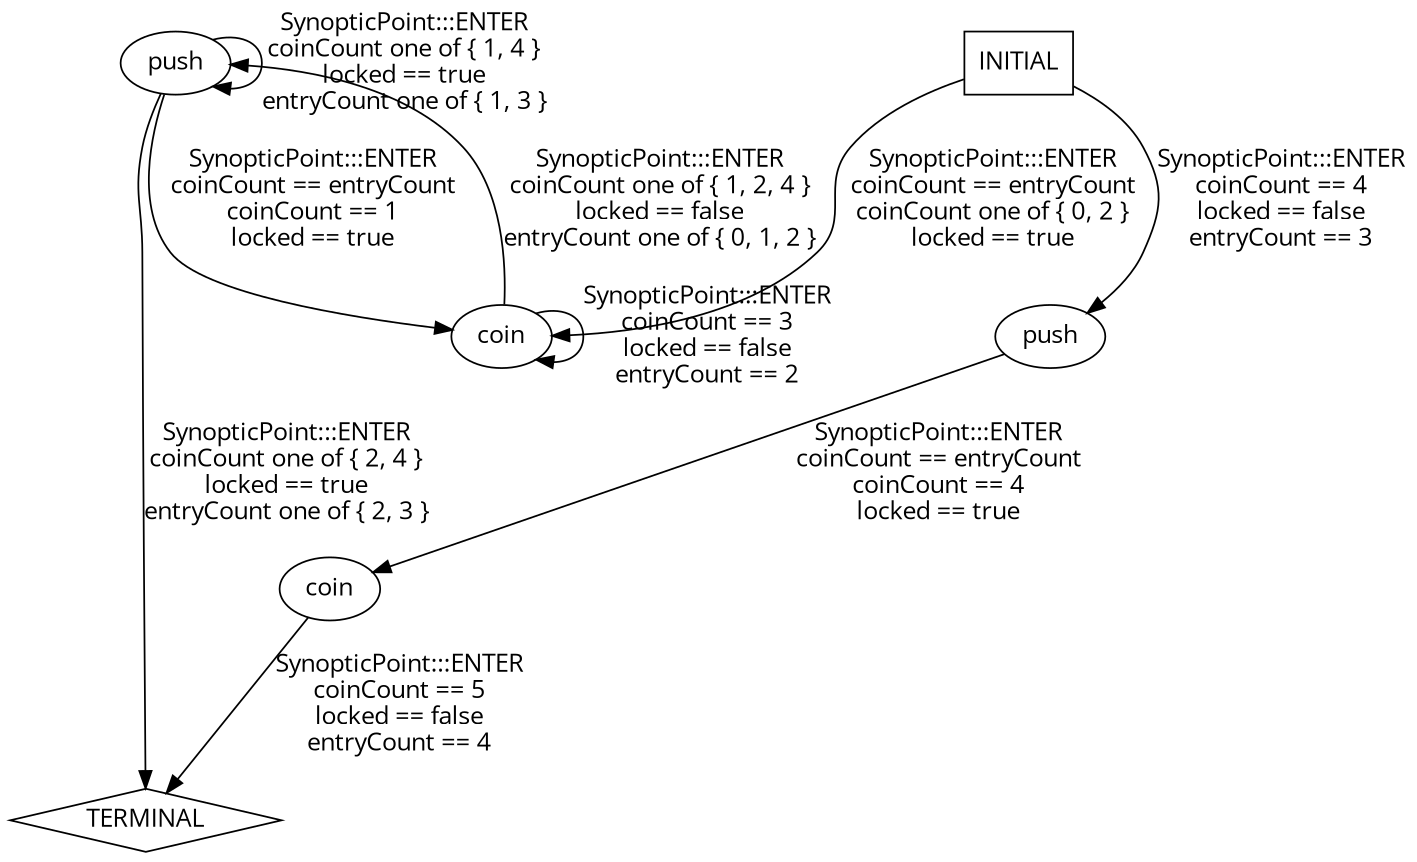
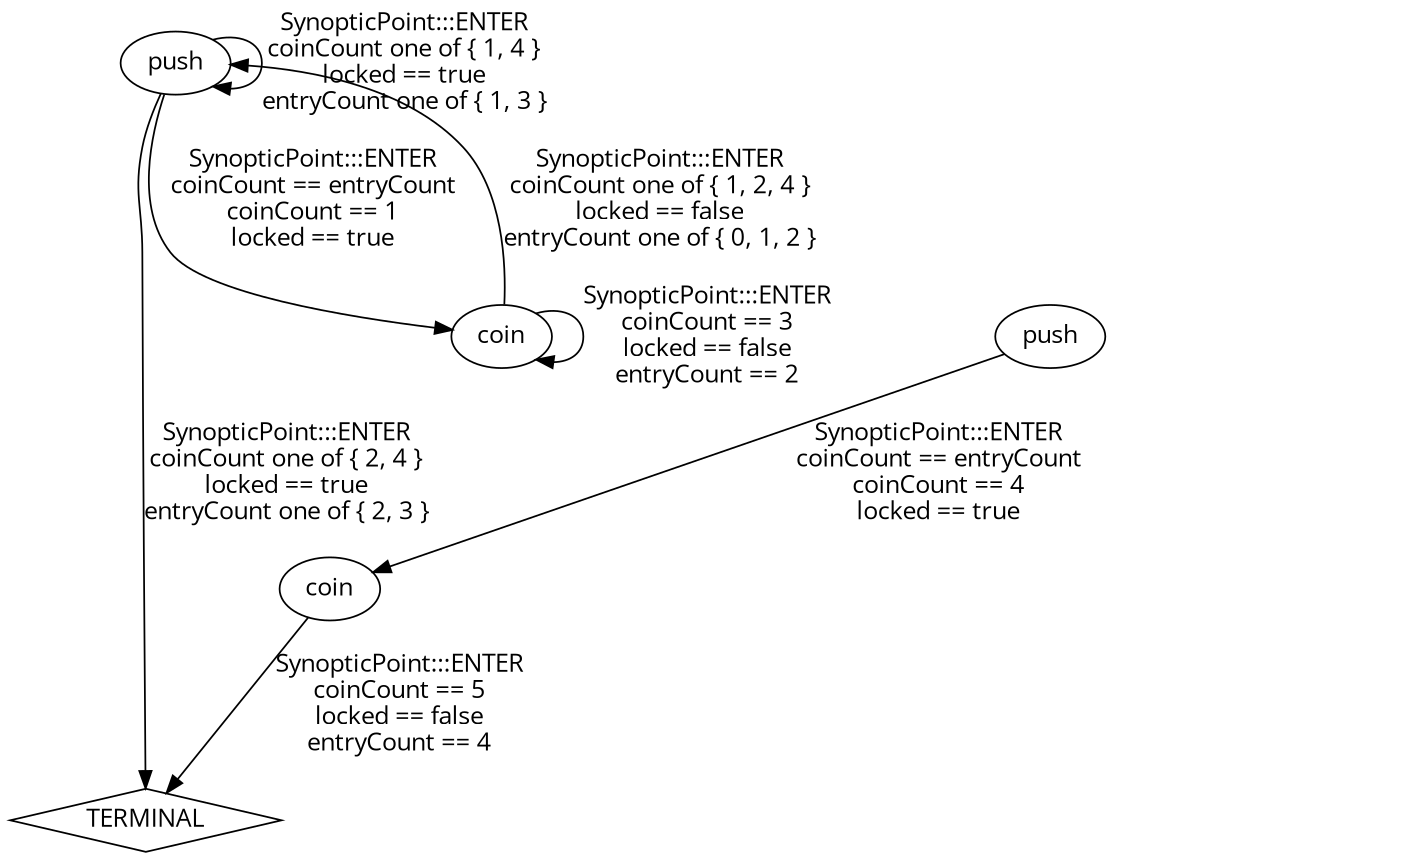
node "INITIAL": removed
